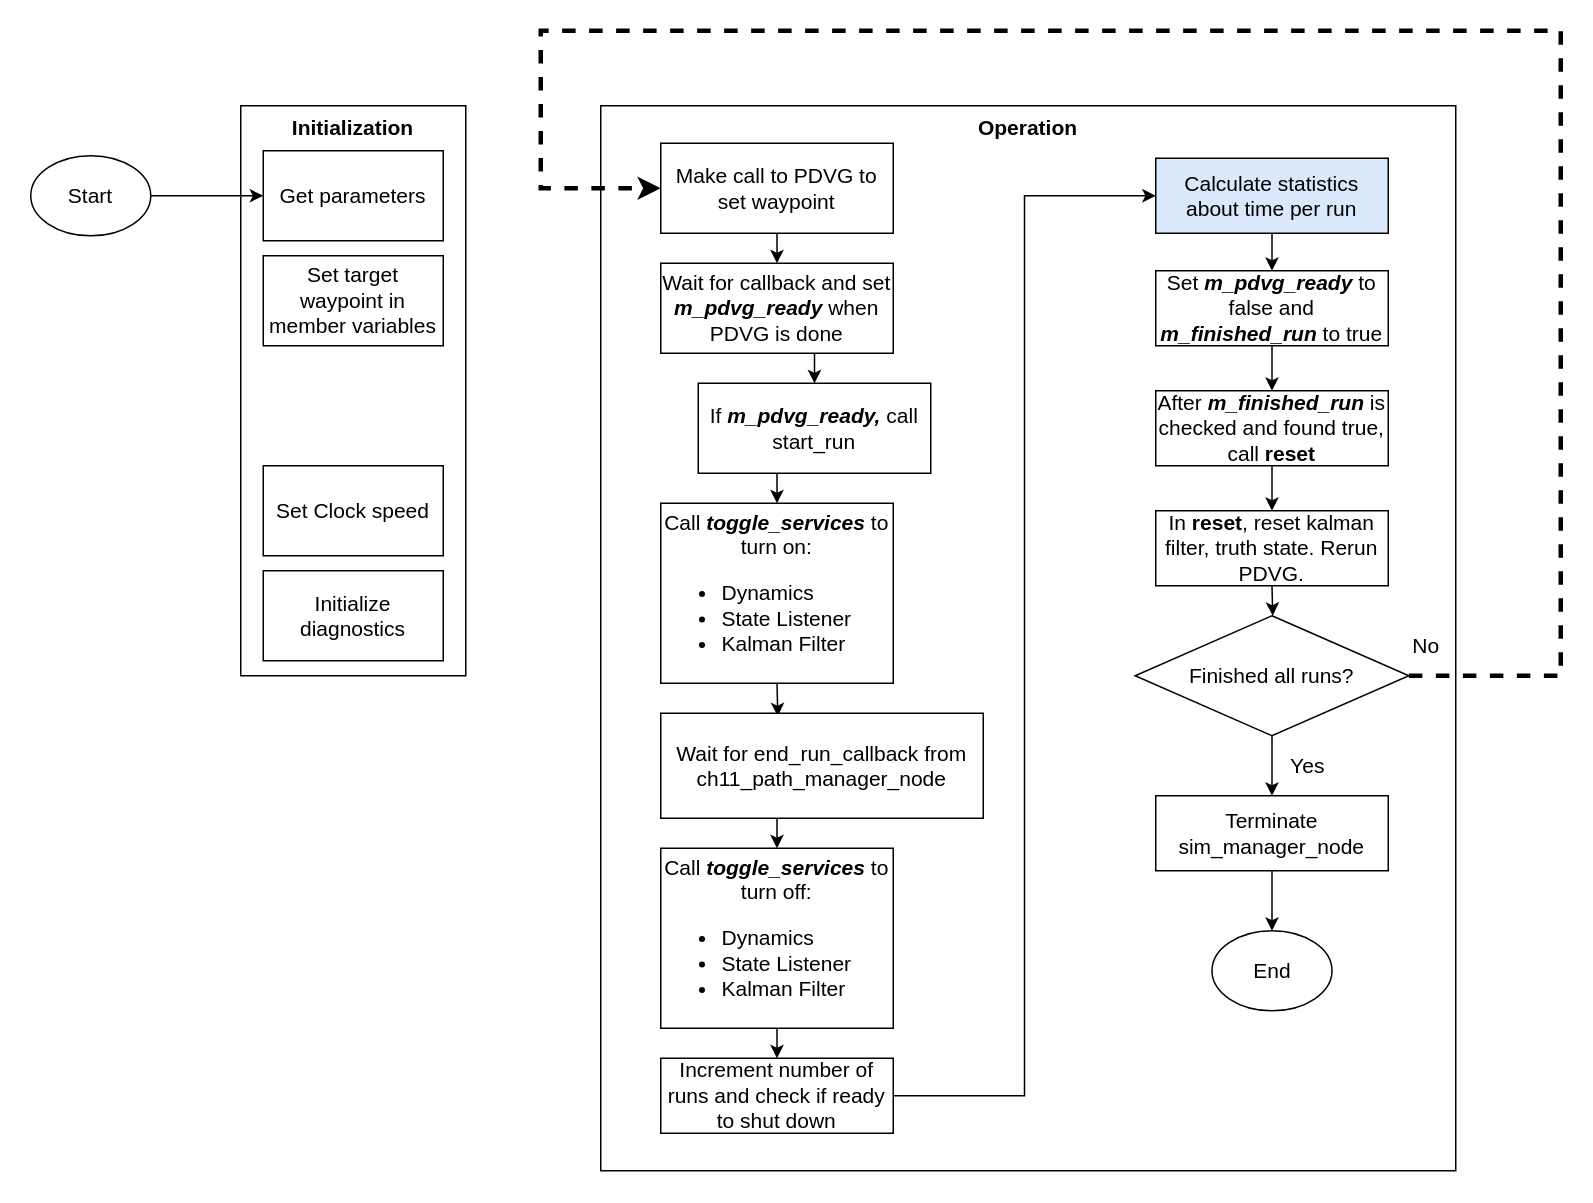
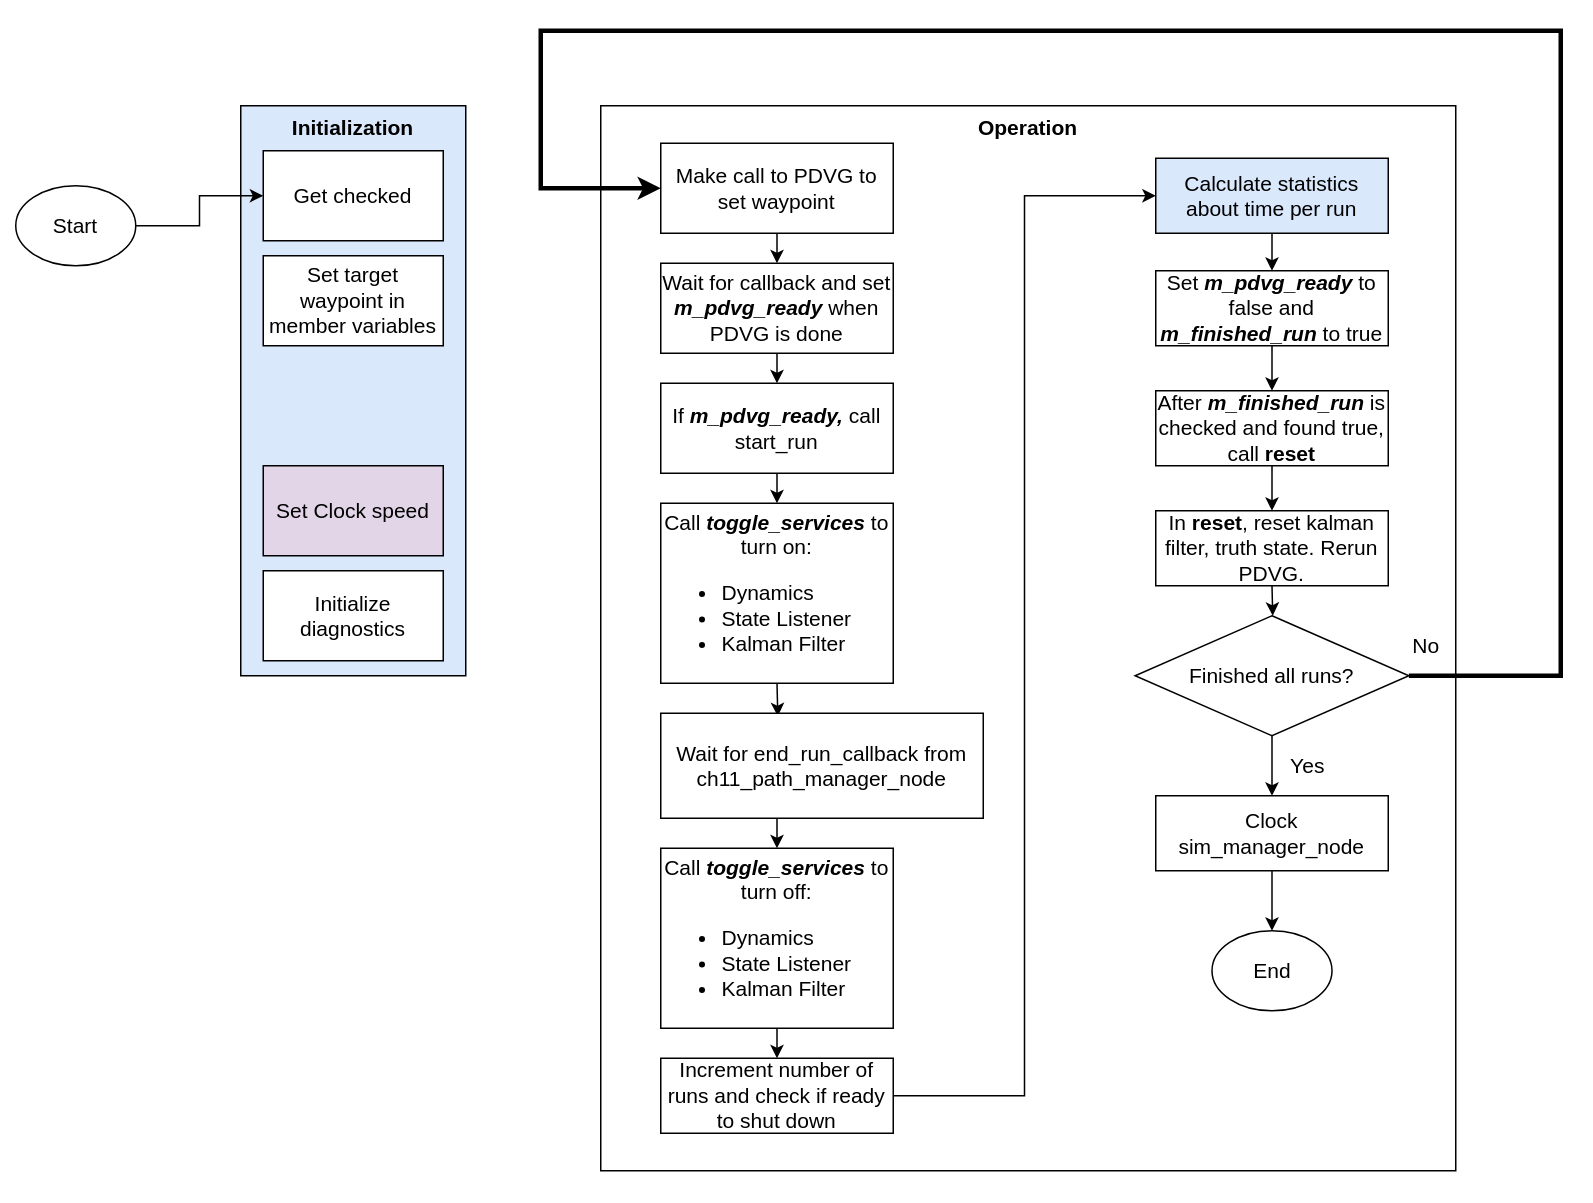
node "Start": moved (91, 196) -> (76, 226)
node "Get parameters": label "Get parameters" -> "Get checked"
node "Initialization": fillcolor #ffffff -> #dae8fc
node "If m_pdvg_ready, call start_run": moved (815, 428) -> (777, 428)
node "Set Clock speed": fillcolor #ffffff -> #e1d5e7
edge "Finished all runs?" -> "Make call to PDVG to set waypoint": style dashed -> solid
node "Terminate sim_manager_node": label "Terminate sim_manager_node" -> "Clock sim_manager_node"
